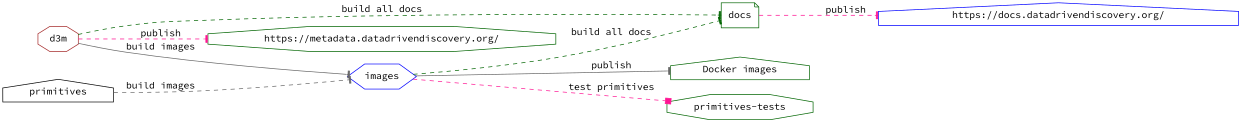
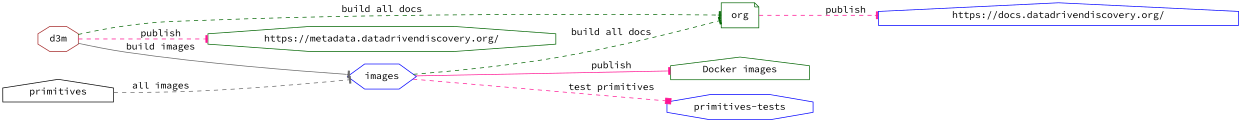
node "docs": label "docs" -> "org"
edge "images" -> "Docker images": color gray40 -> deeppink
edge "primitives" -> "images": label "build images" -> "all images"
node "primitives-tests": color darkgreen -> blue
